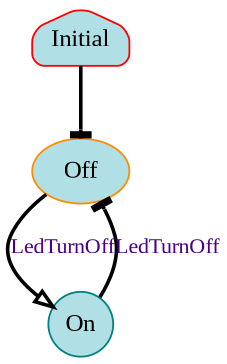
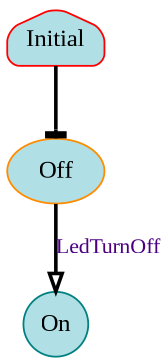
edge "On" -> "Off": removed, label "LedTurnOff"
